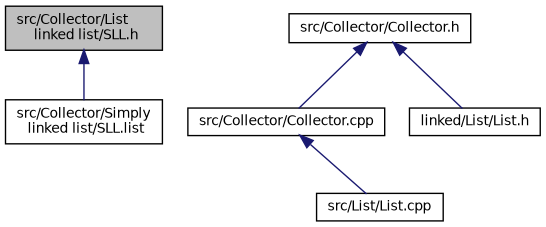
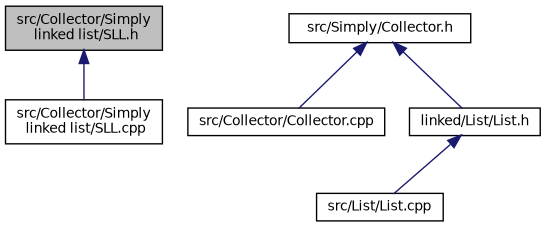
node "src/Collector/List linked list/SLL.h": label "src/Collector/List linked list/SLL.h" -> "src/Collector/Simply linked list/SLL.h"
node "src/Collector/Collector.h": label "src/Collector/Collector.h" -> "src/Simply/Collector.h"
node "src/Collector/Simply linked list/SLL.list": label "src/Collector/Simply linked list/SLL.list" -> "src/Collector/Simply linked list/SLL.cpp"
edge "src/List/List.cpp" -> "src/Collector/Collector.cpp": now "src/List/List.cpp" -> "linked/List/List.h"
